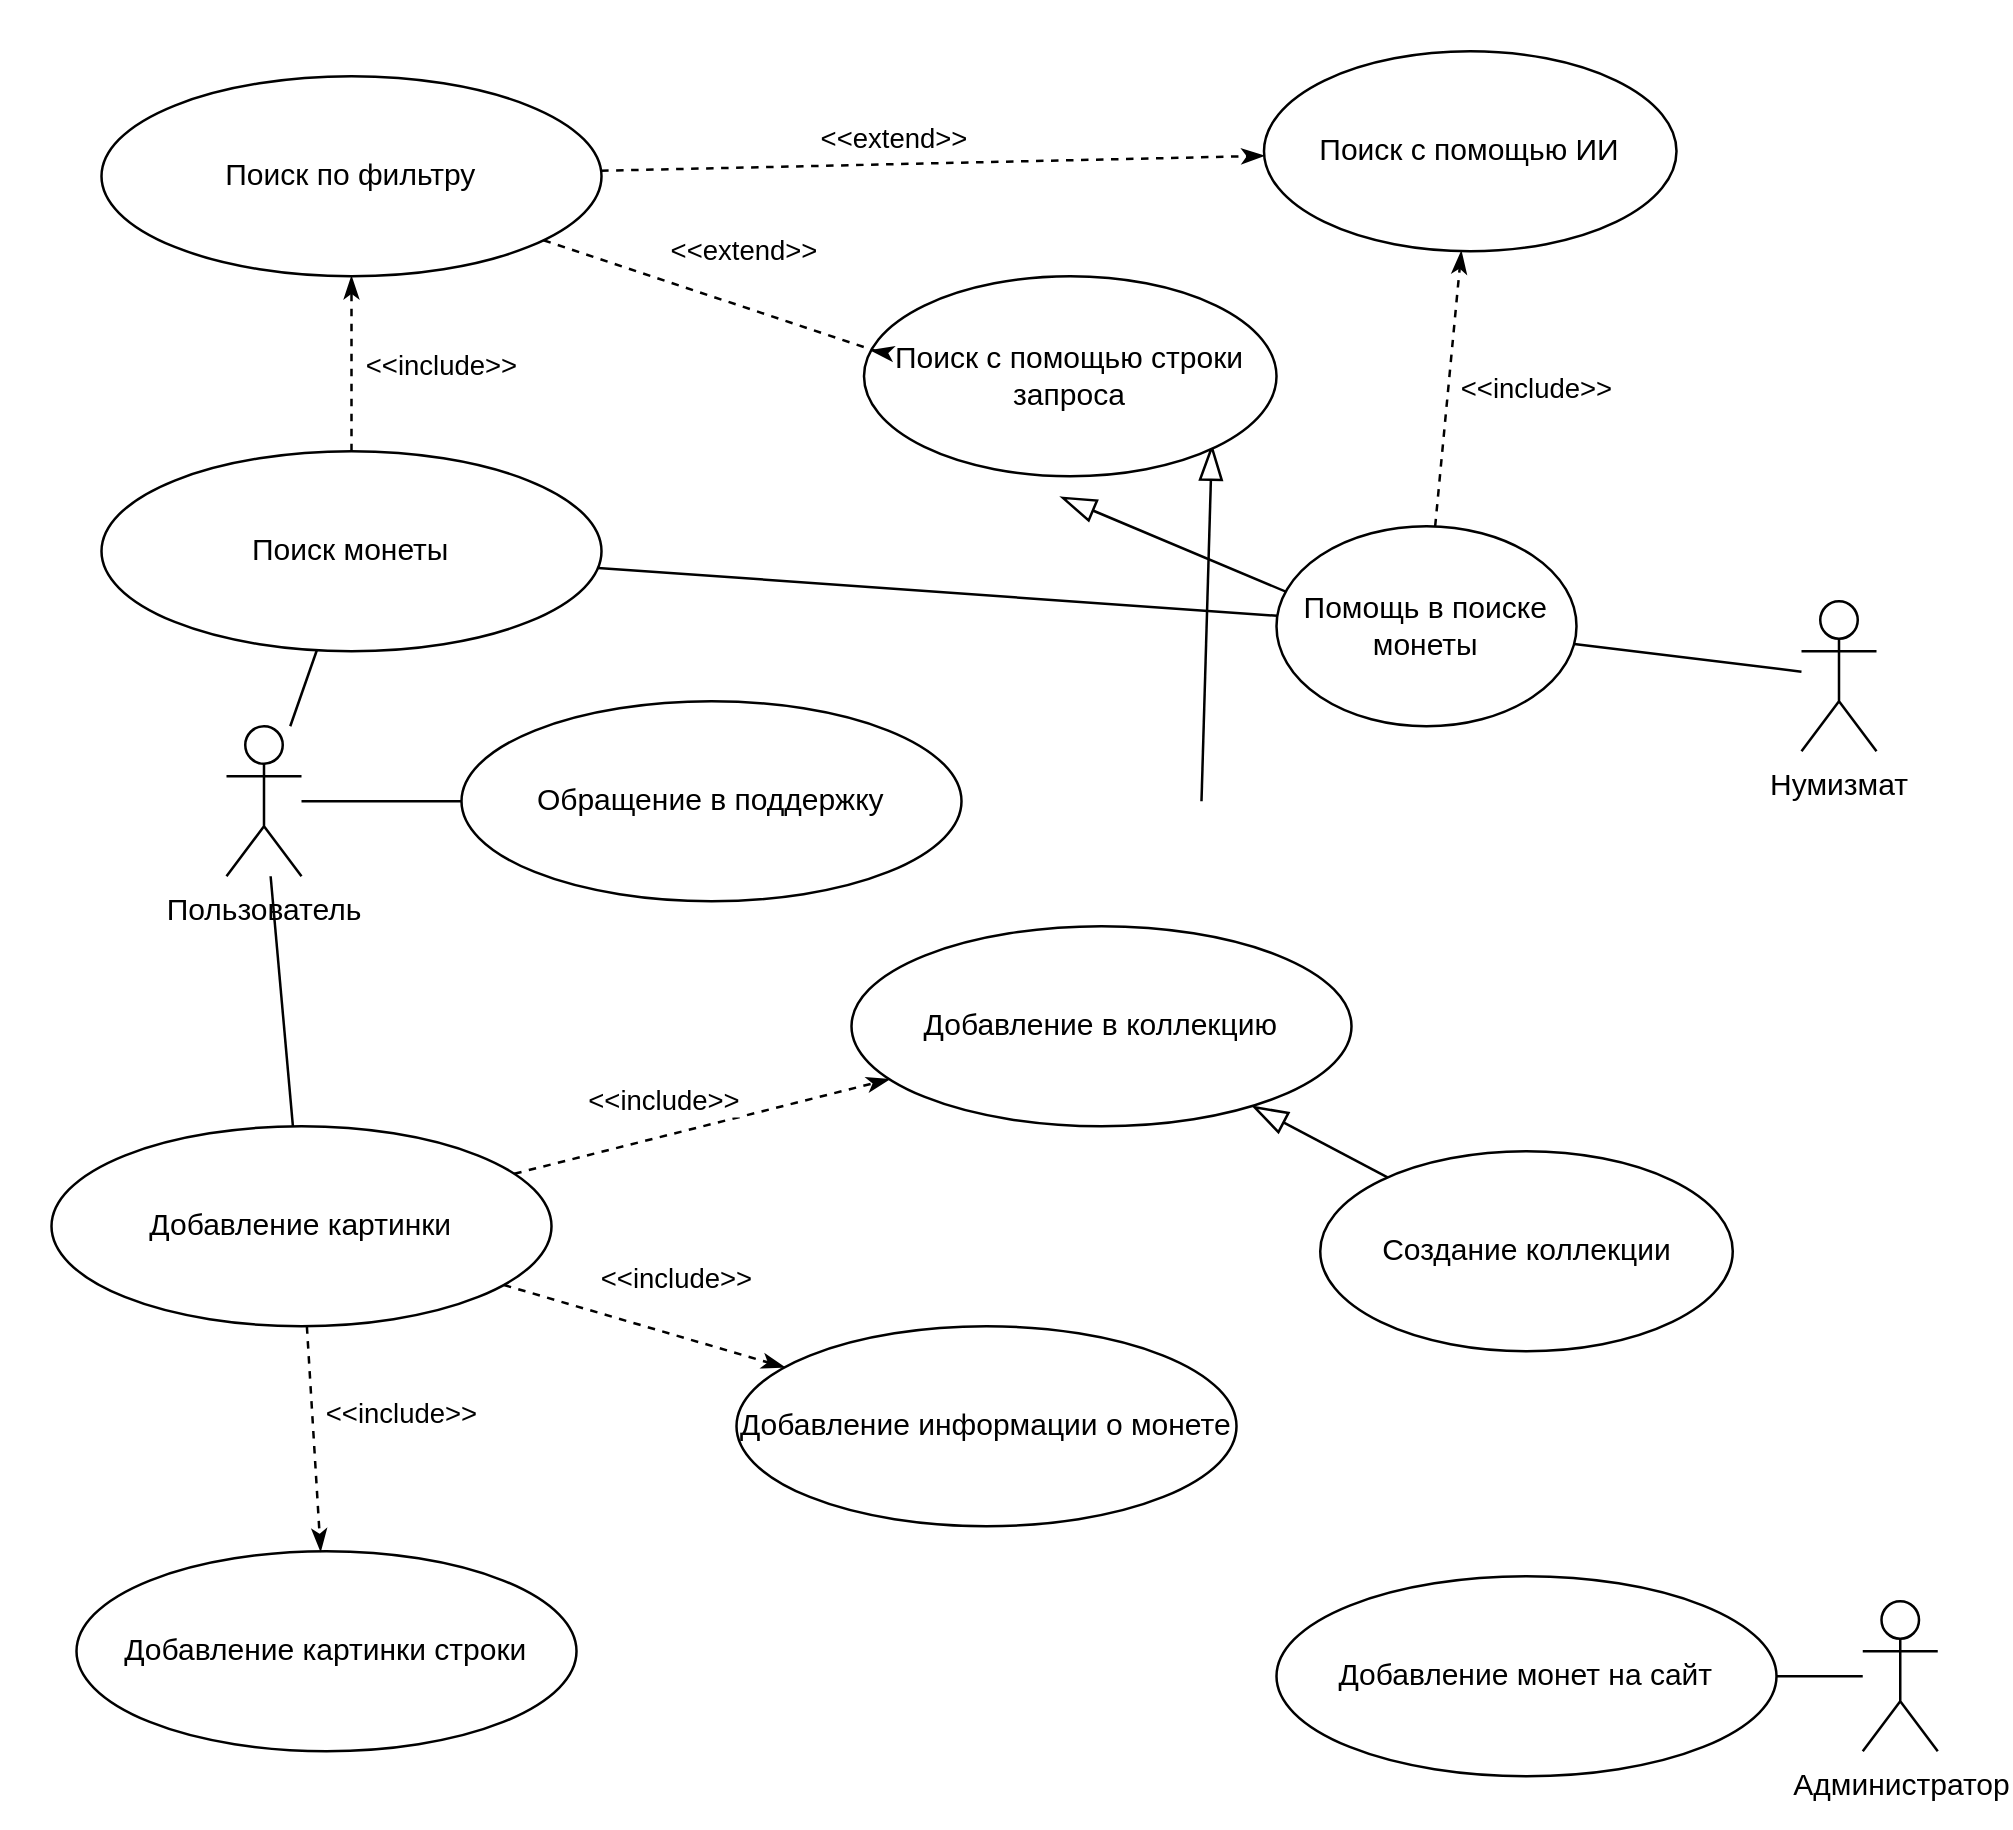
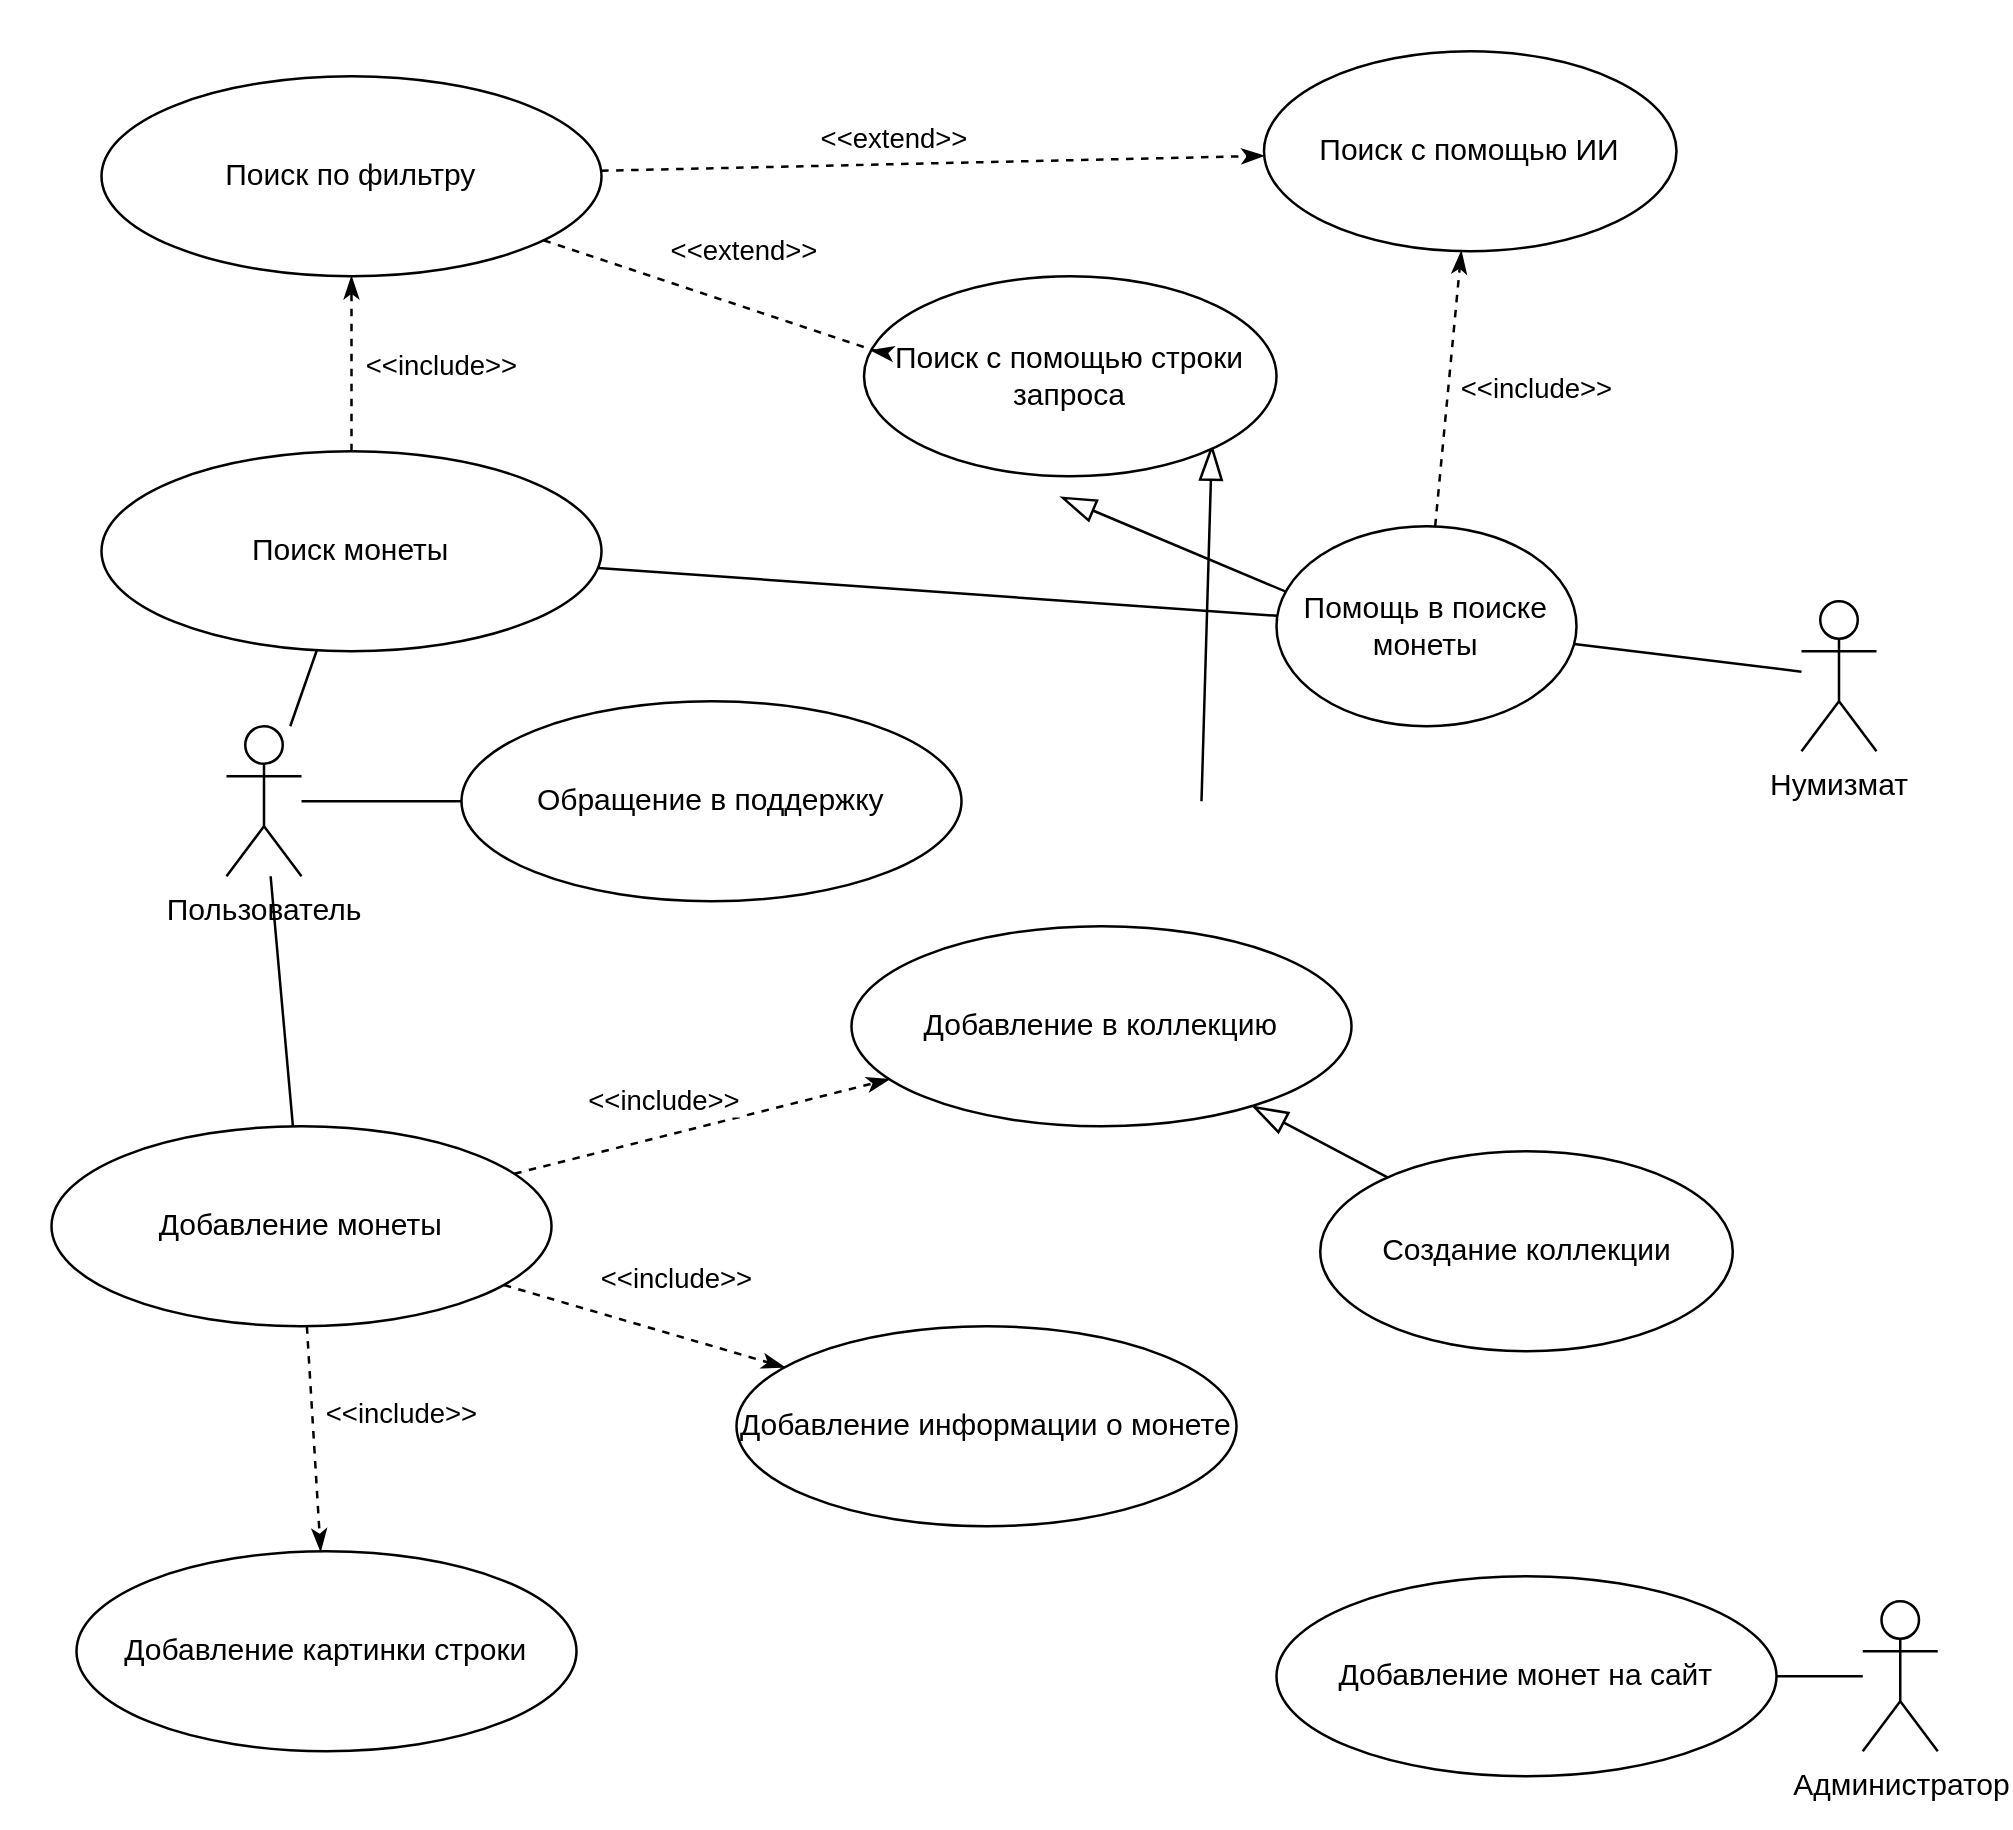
node "Добавление картинки": label "Добавление картинки" -> "Добавление монеты"
